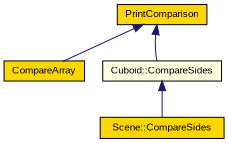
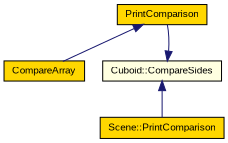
edge "Cuboid::CompareSides" -> "PrintComparison": reversed
node "Scene::CompareSides": label "Scene::CompareSides" -> "Scene::PrintComparison"
